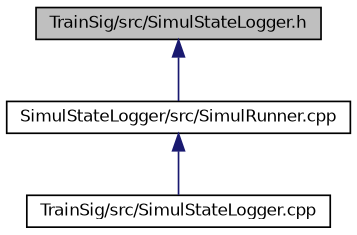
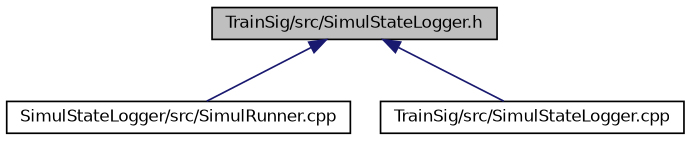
edge "TrainSig/src/SimulStateLogger.cpp" -> "SimulStateLogger/src/SimulRunner.cpp": now "TrainSig/src/SimulStateLogger.cpp" -> "TrainSig/src/SimulStateLogger.h"
